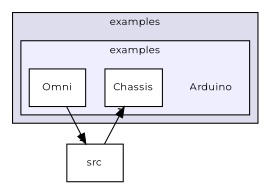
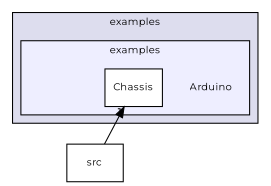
node "Omni": removed
